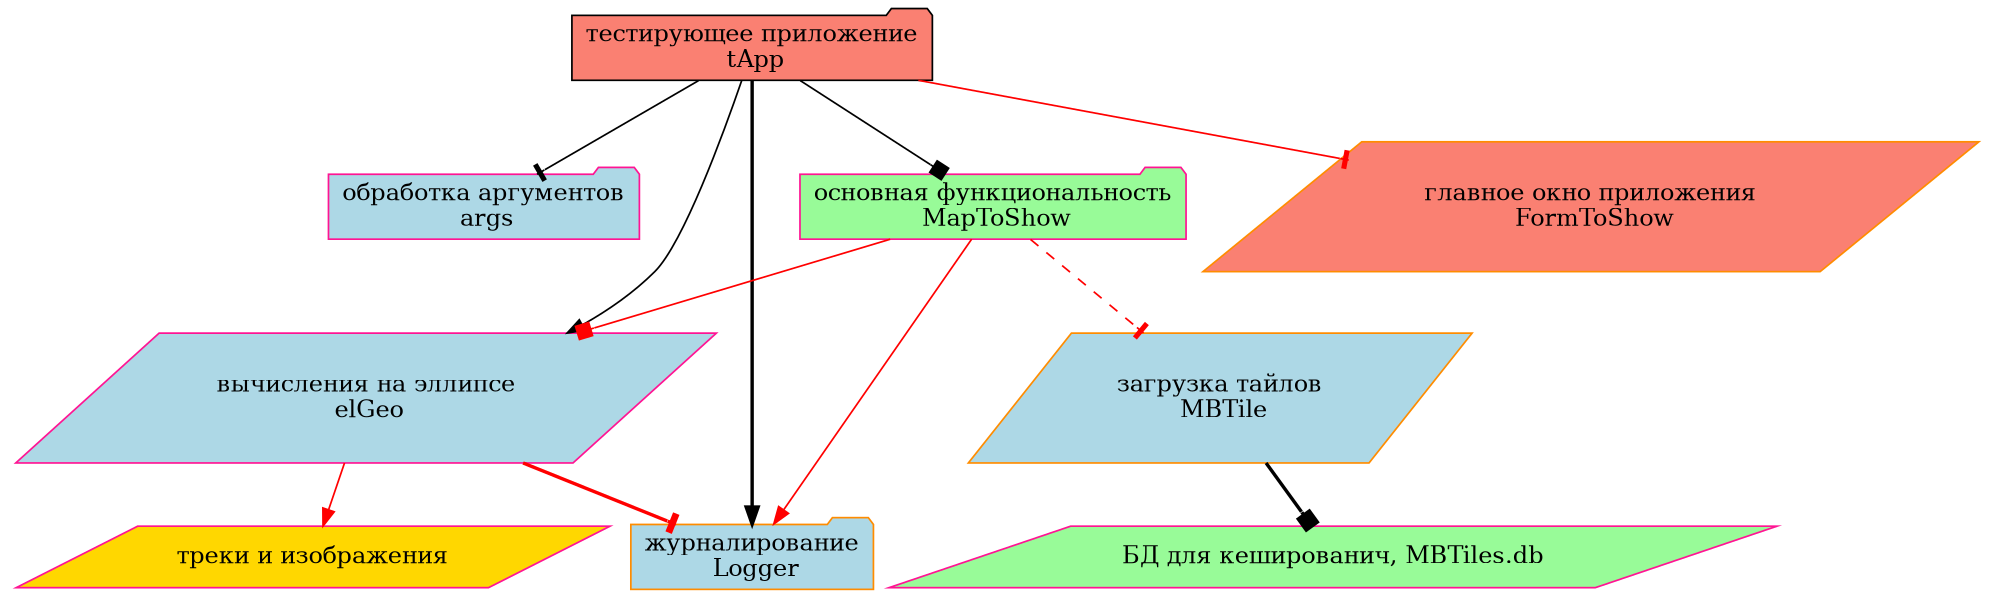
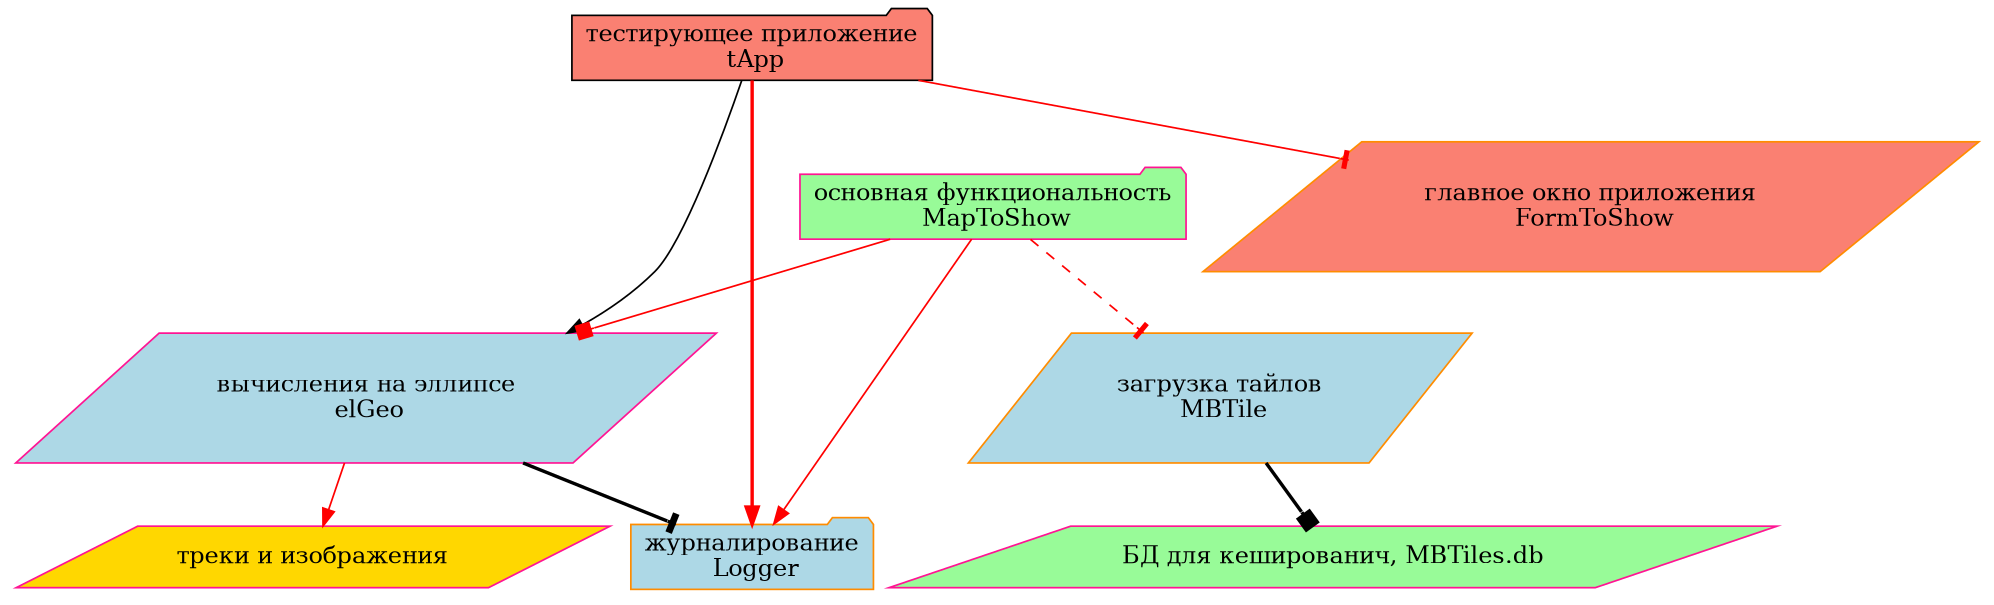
edge "тестирующее приложение tApp" -> "основная функциональность MapToShow": removed
node "обработка аргументов args": removed
edge "тестирующее приложение tApp" -> "журналирование Logger": color black -> red
edge "вычисления на эллипсе elGeo" -> "журналирование Logger": color red -> black
